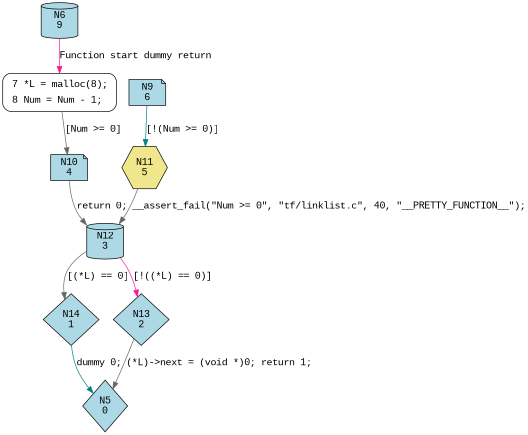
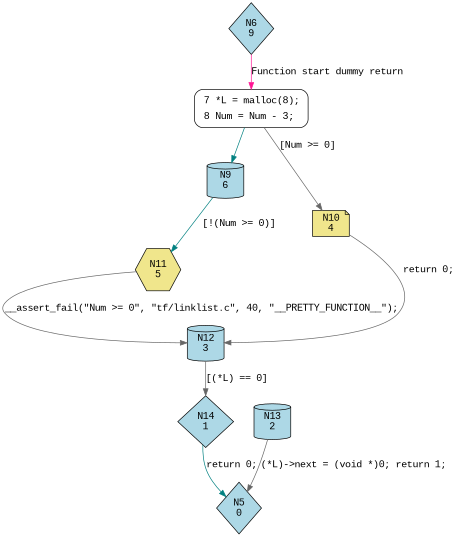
node "N6 9": shape cylinder -> diamond
node "N9 6": shape note -> cylinder
node "7": text "Num = Num - 1;" -> "Num = Num - 3;"
edge "7" -> "N9 6": added
node "N10 4": fillcolor lightblue -> khaki
edge "N12 3" -> "N13 2": removed, label "[!((*L) == 0)]"
node "N13 2": shape diamond -> cylinder
edge "N14 1" -> "N5 0": label "dummy 0;" -> "return 0;"
